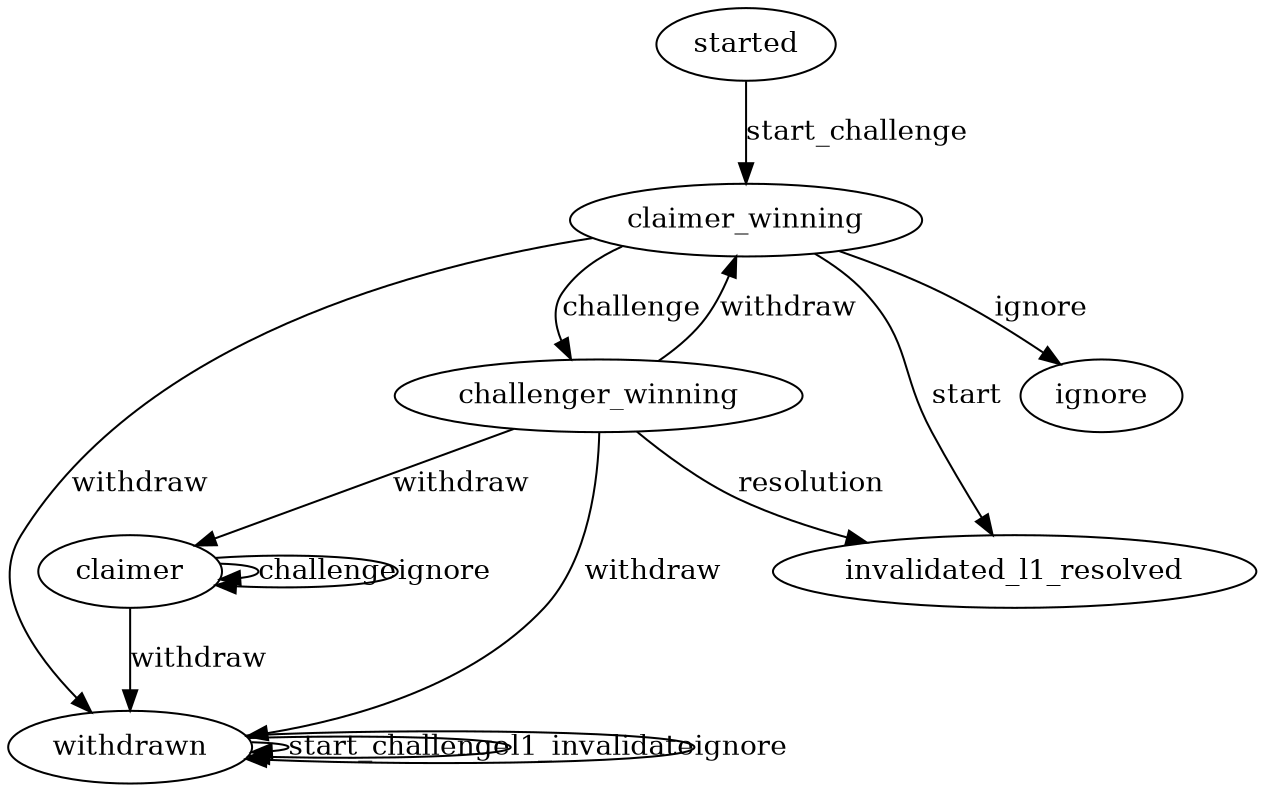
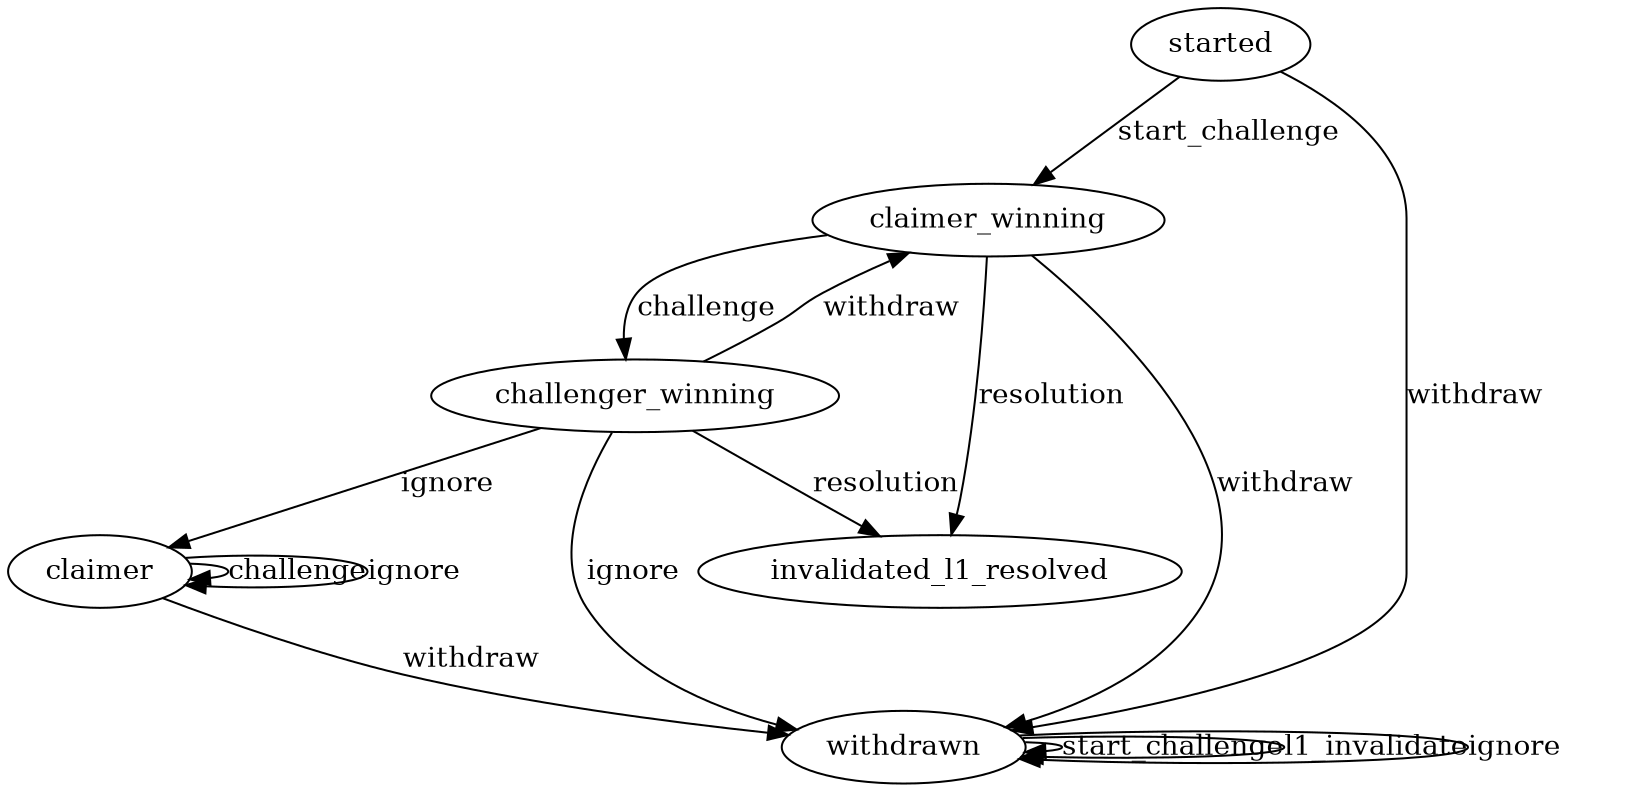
edge "claimer_winning" -> "invalidated_l1_resolved": label "start" -> "resolution"
node "ignore": removed
edge "challenger_winning" -> "claimer": label "withdraw" -> "ignore"
edge "started" -> "withdrawn": added, label "withdraw"
edge "challenger_winning" -> "withdrawn": label "withdraw" -> "ignore"
